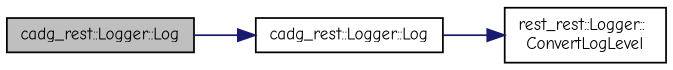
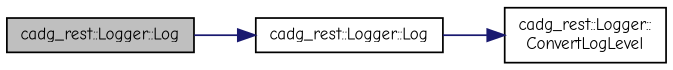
node "rest_rest::Logger:: ConvertLogLevel": label "rest_rest::Logger:: ConvertLogLevel" -> "cadg_rest::Logger:: ConvertLogLevel"
